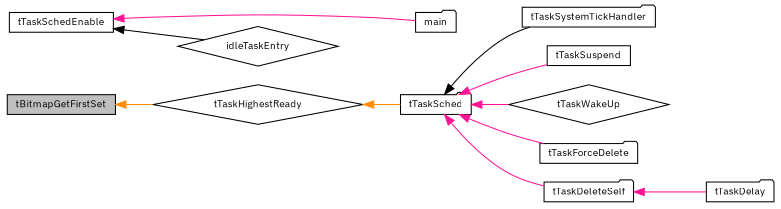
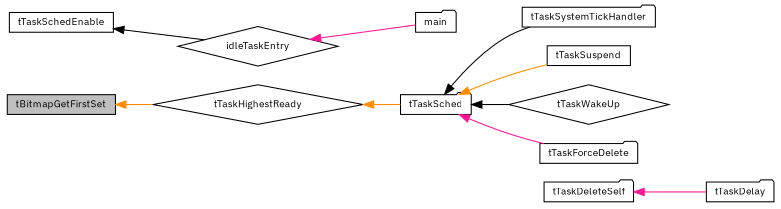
edge "main" -> "tTaskSchedEnable": now "main" -> "idleTaskEntry"
edge "tTaskSuspend" -> "tTaskSched": color deeppink -> darkorange
edge "tTaskWakeUp" -> "tTaskSched": color deeppink -> black
edge "tTaskDeleteSelf" -> "tTaskSched": removed
